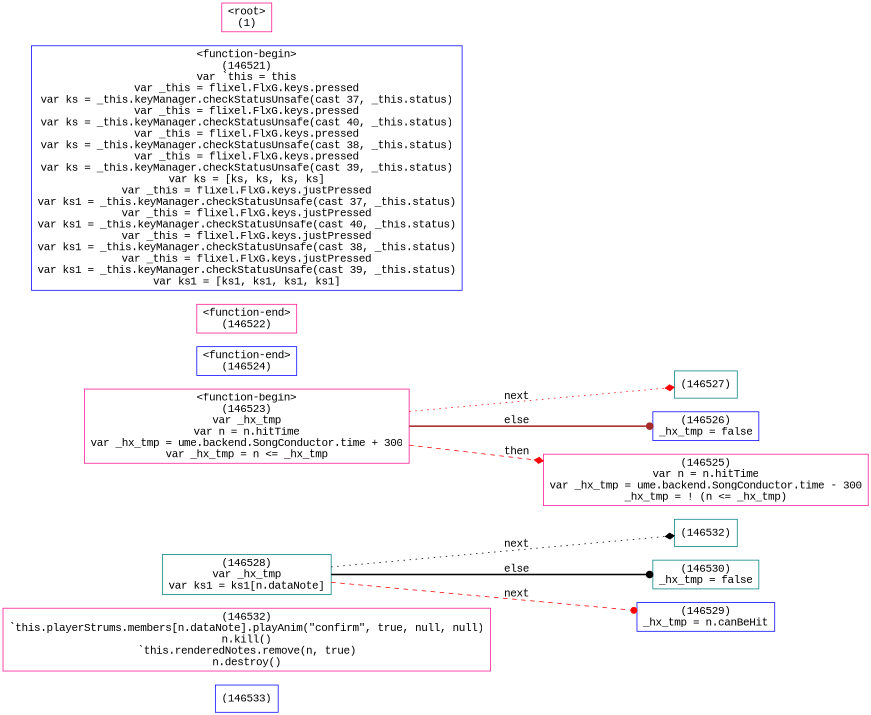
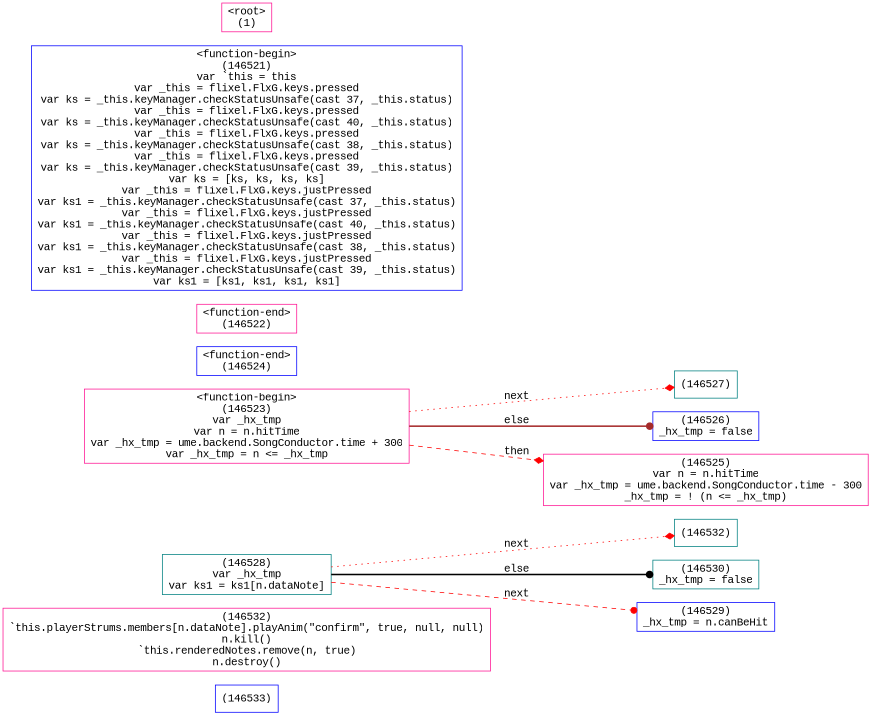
edge "(146528) var _hx_tmp var ks1 = ks1[n.dataNote]" -> "(146532)": color black -> red
